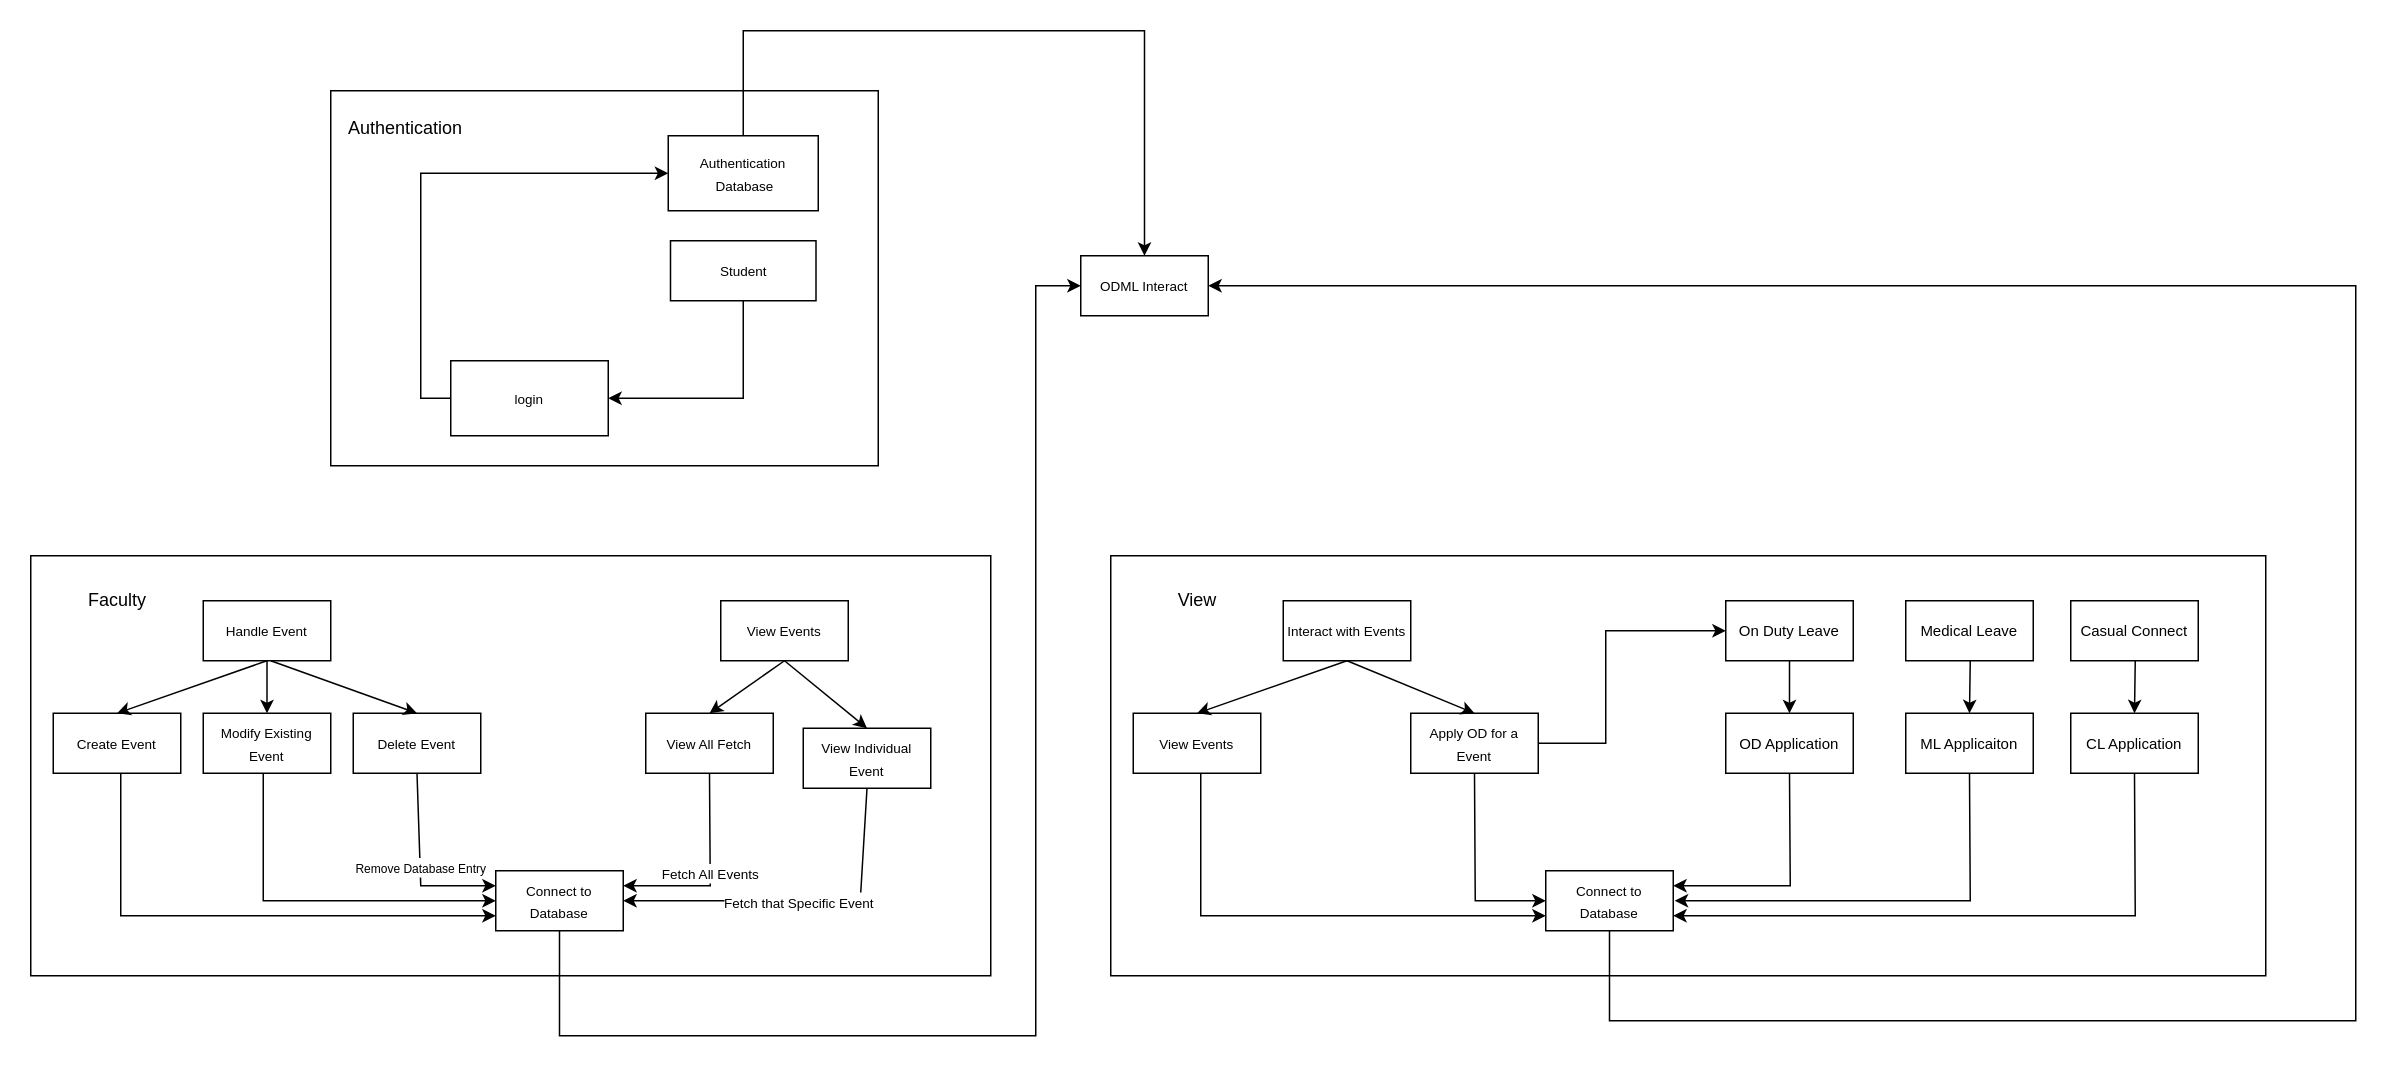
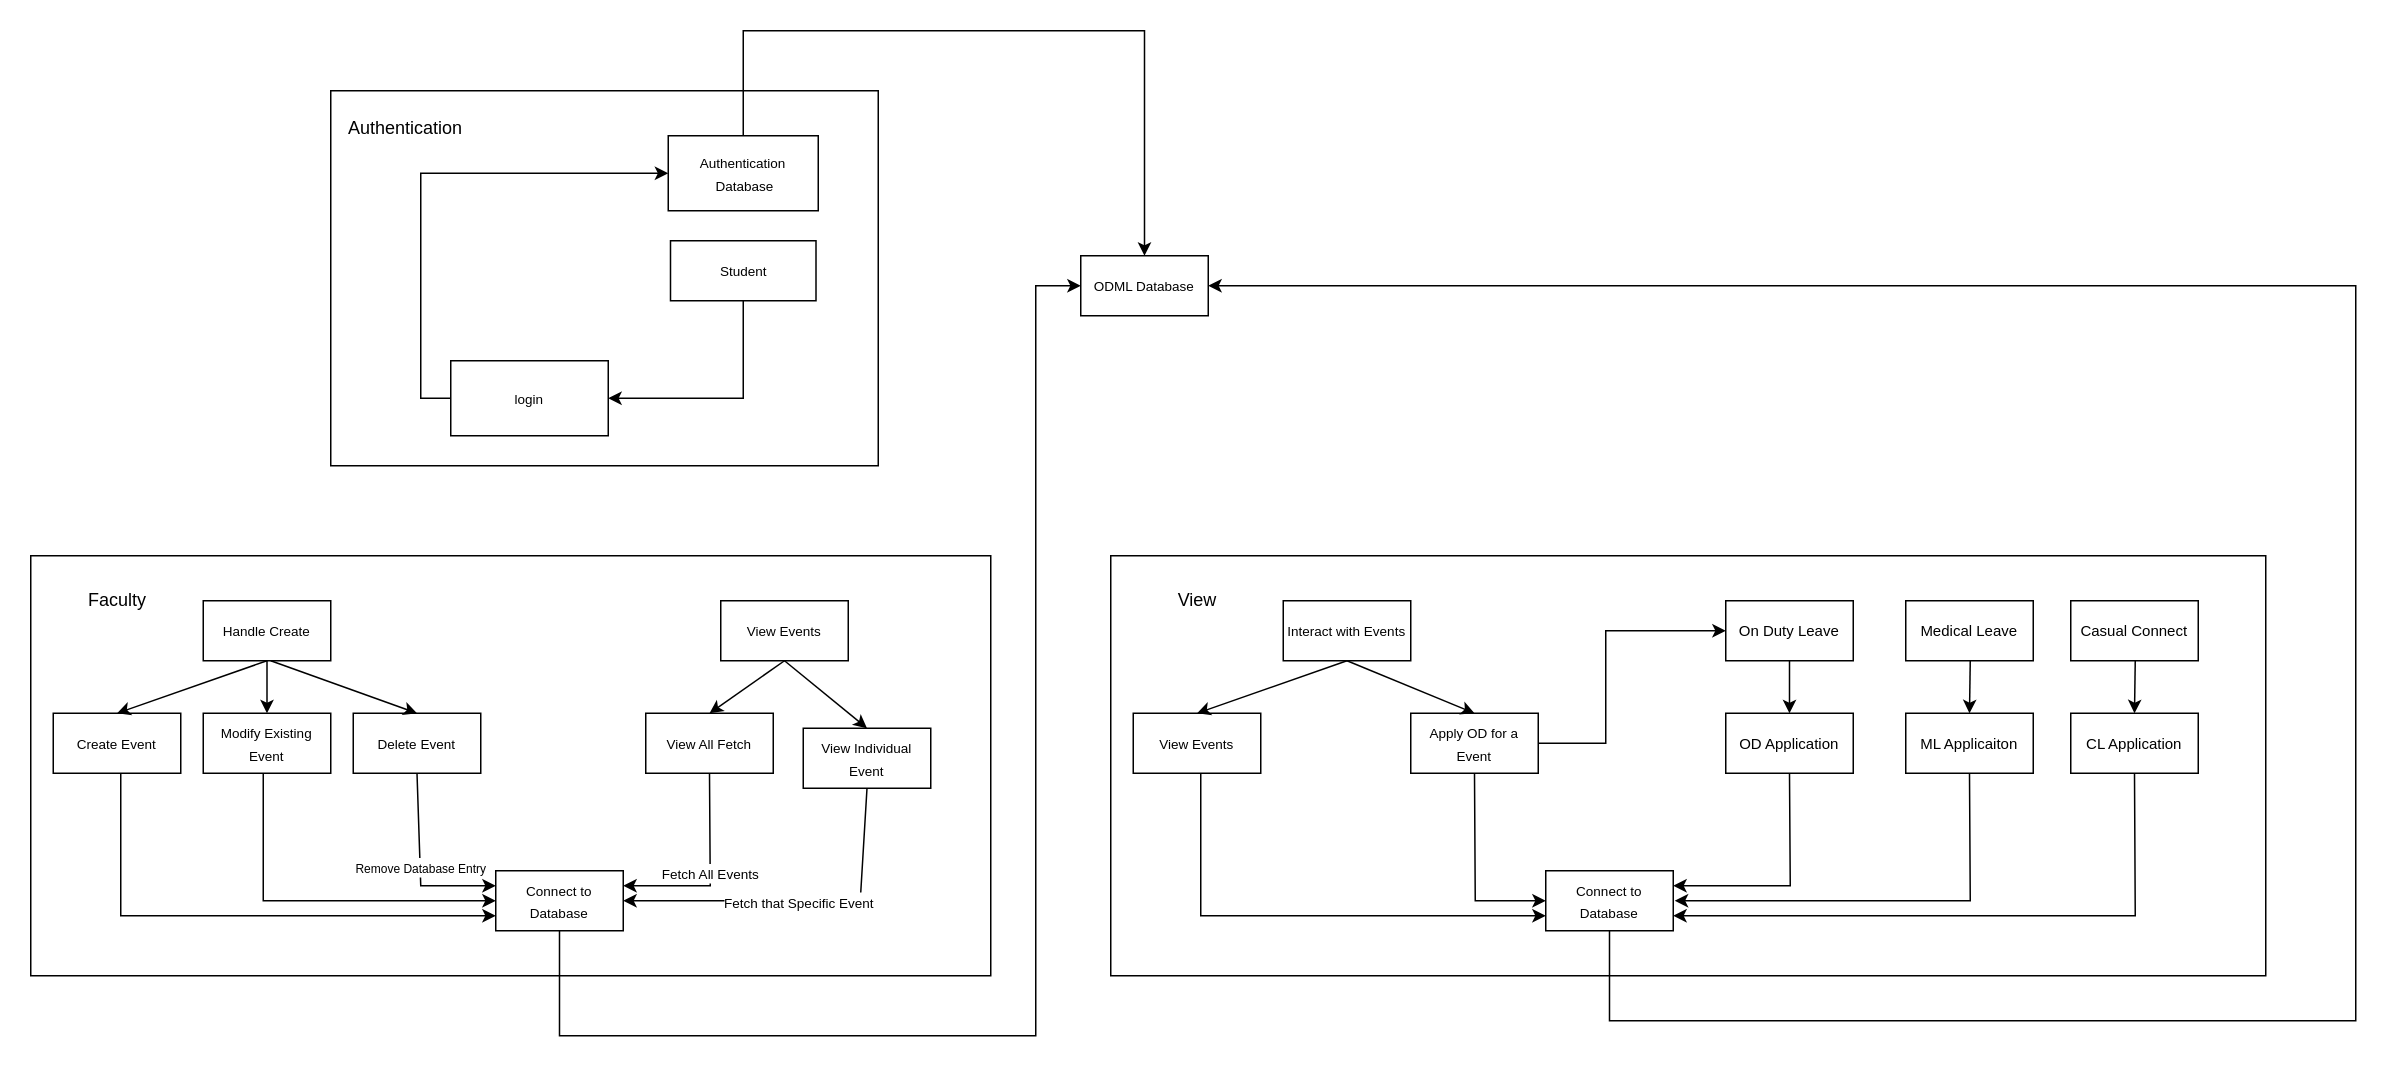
node "ODML Interact": label "ODML Interact" -> "ODML Database"
node "Handle Event": label "Handle Event" -> "Handle Create"
